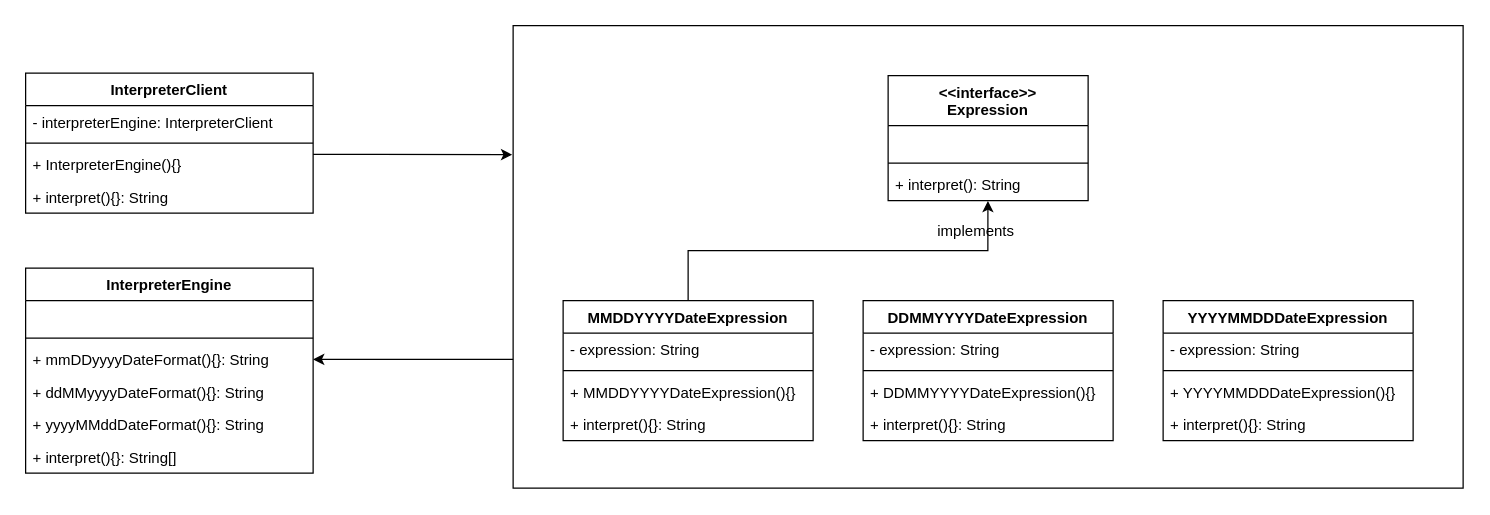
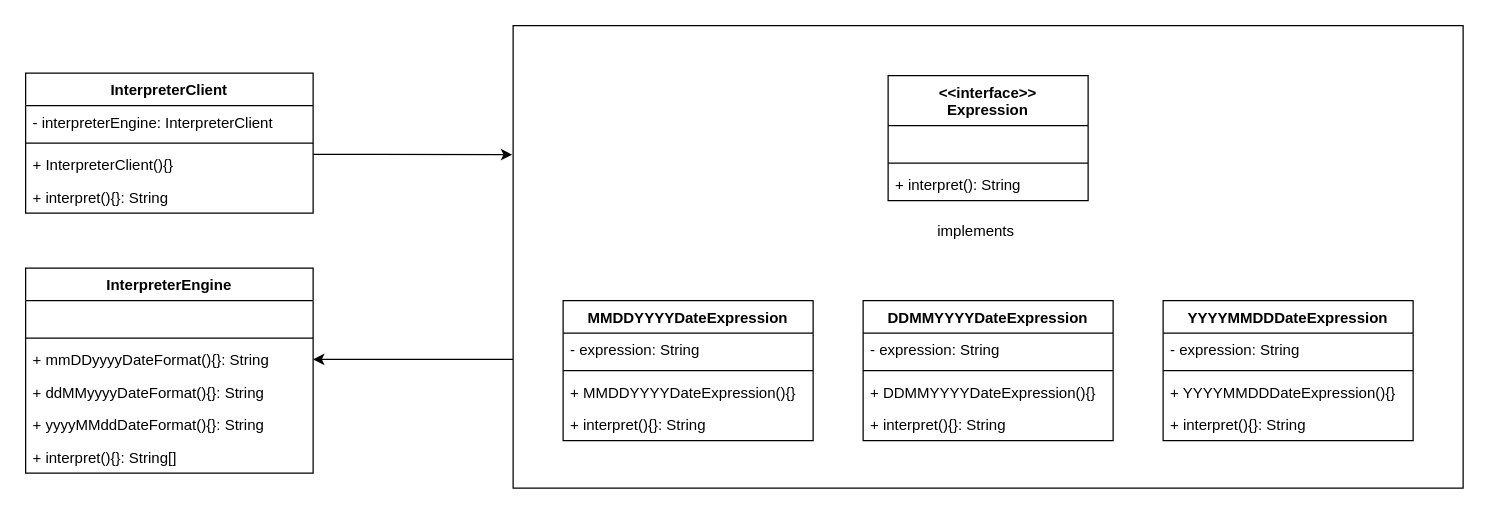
node "+ InterpreterEngine(){}": label "+ InterpreterEngine(){}" -> "+ InterpreterClient(){}"
edge "MMDDYYYYDateExpression" -> "+ interpret(): String": removed
